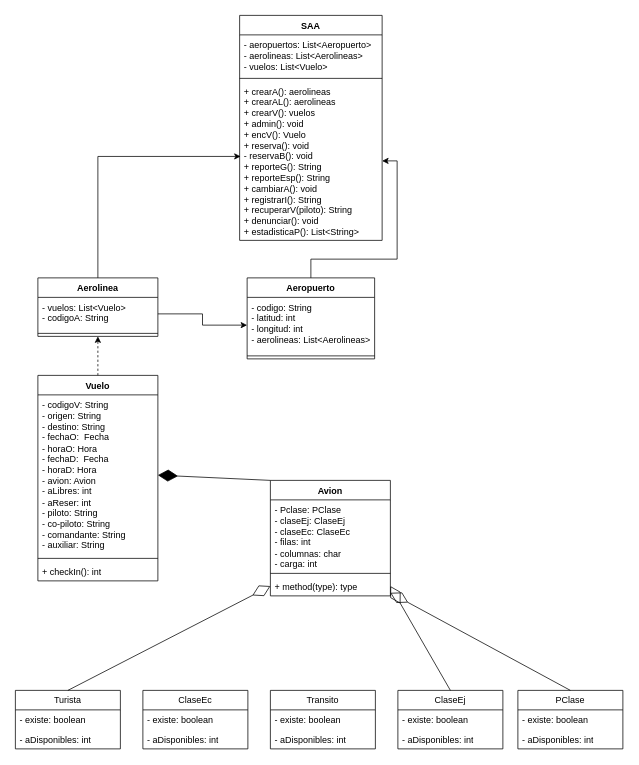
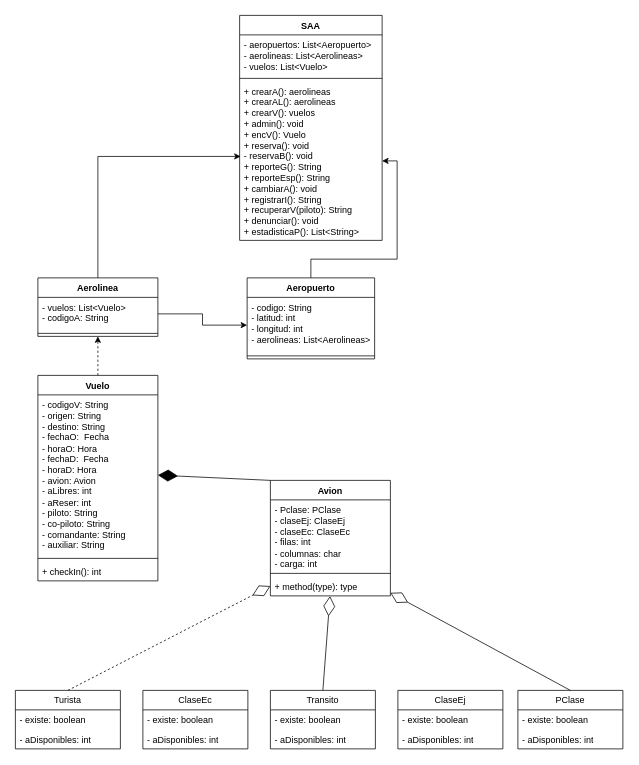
edge "Turista" -> "+ method(type): type": style solid -> dashed
edge "ClaseEj" -> "+ method(type): type": removed
edge "Transito" -> "+ method(type): type": added
